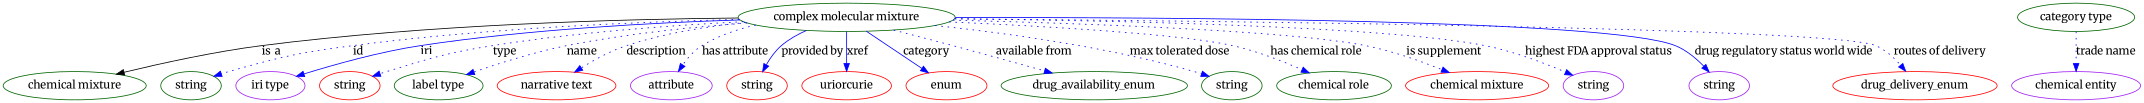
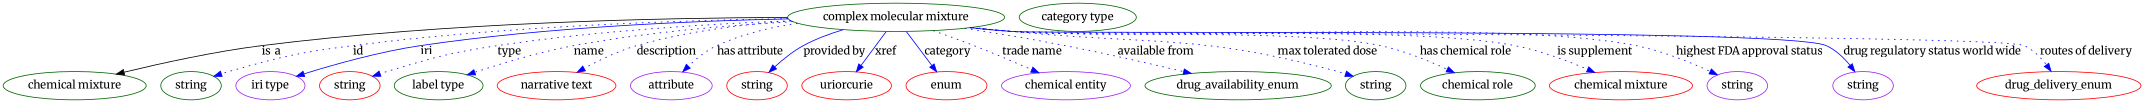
edge "category type" -> "chemical entity": now "complex molecular mixture" -> "chemical entity"
